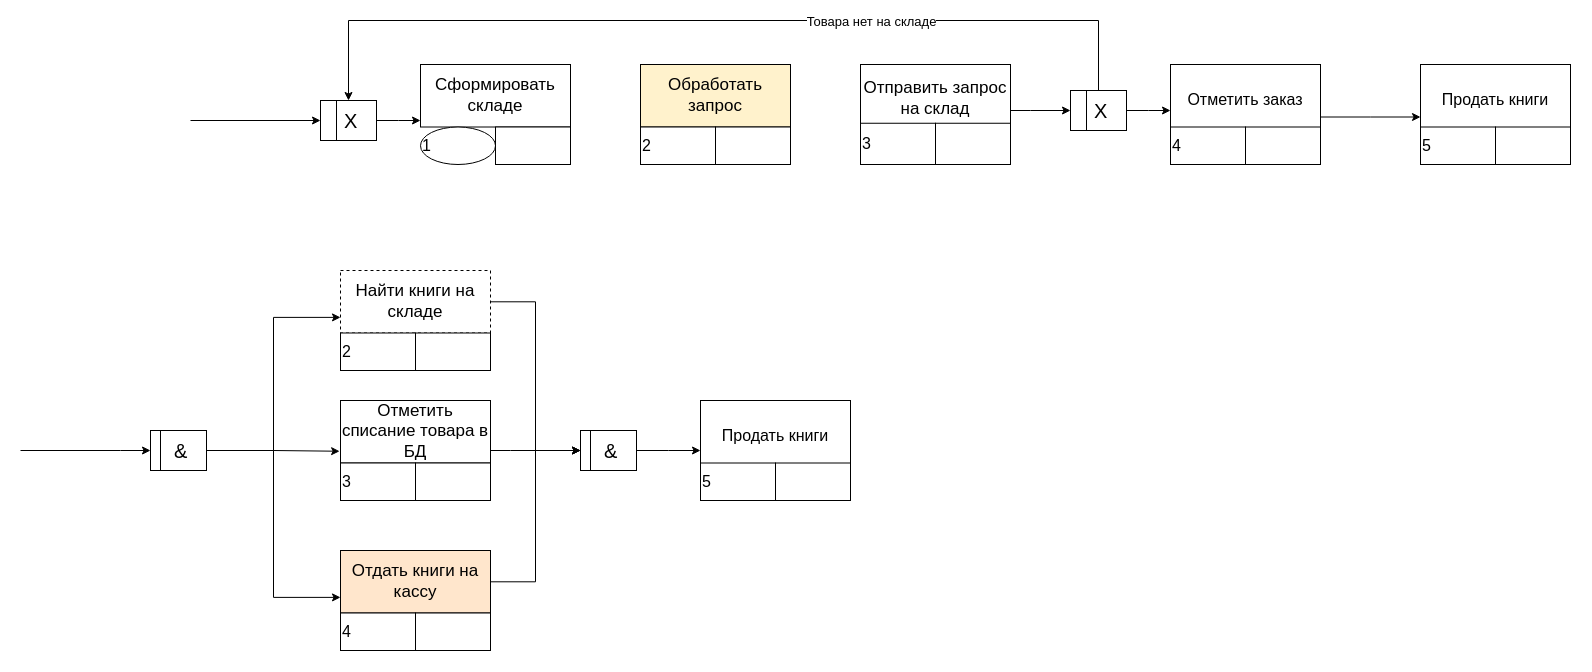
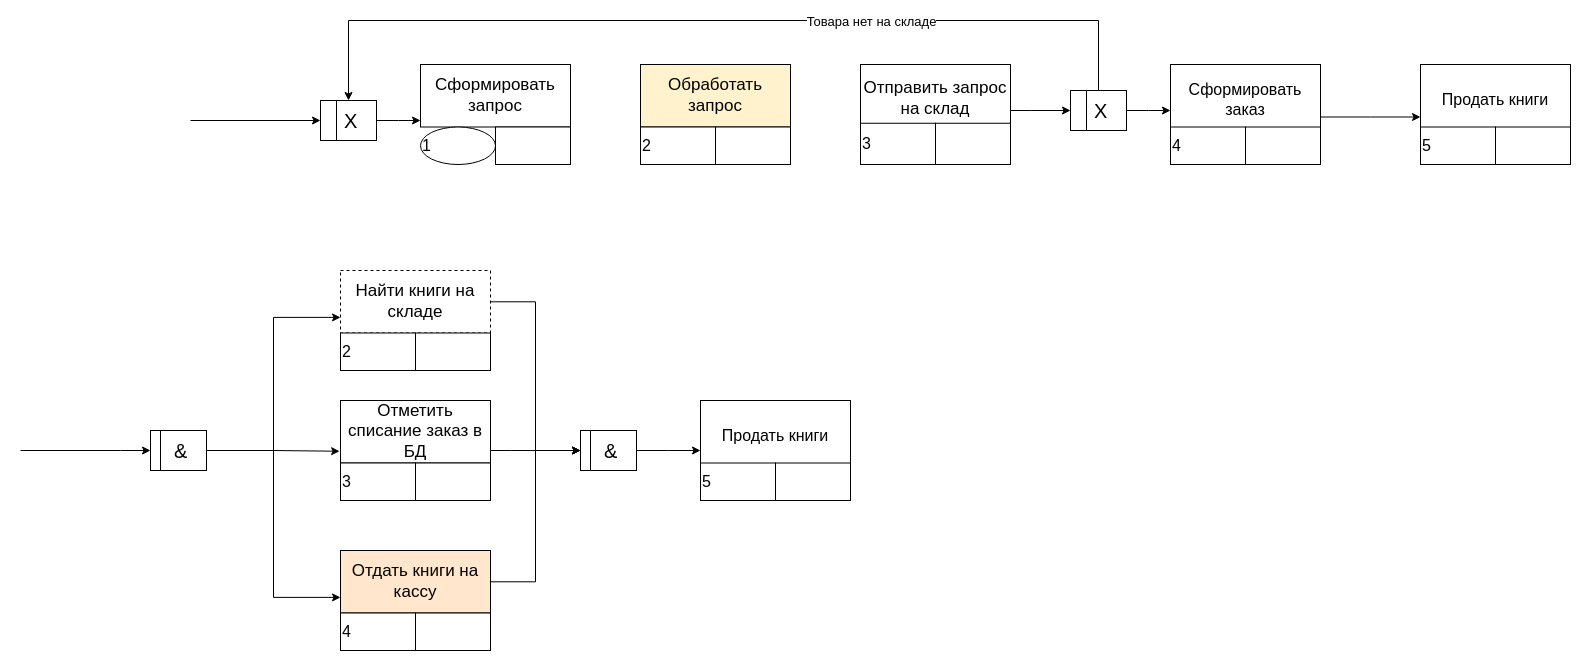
node "Сформировать складе": label "Сформировать складе" -> "Сформировать запрос"
node "Отметить заказ": label "Отметить заказ" -> "Сформировать заказ"
node "Отметить списание товара в БД": label "Отметить списание товара в БД" -> "Отметить списание заказ в БД"
